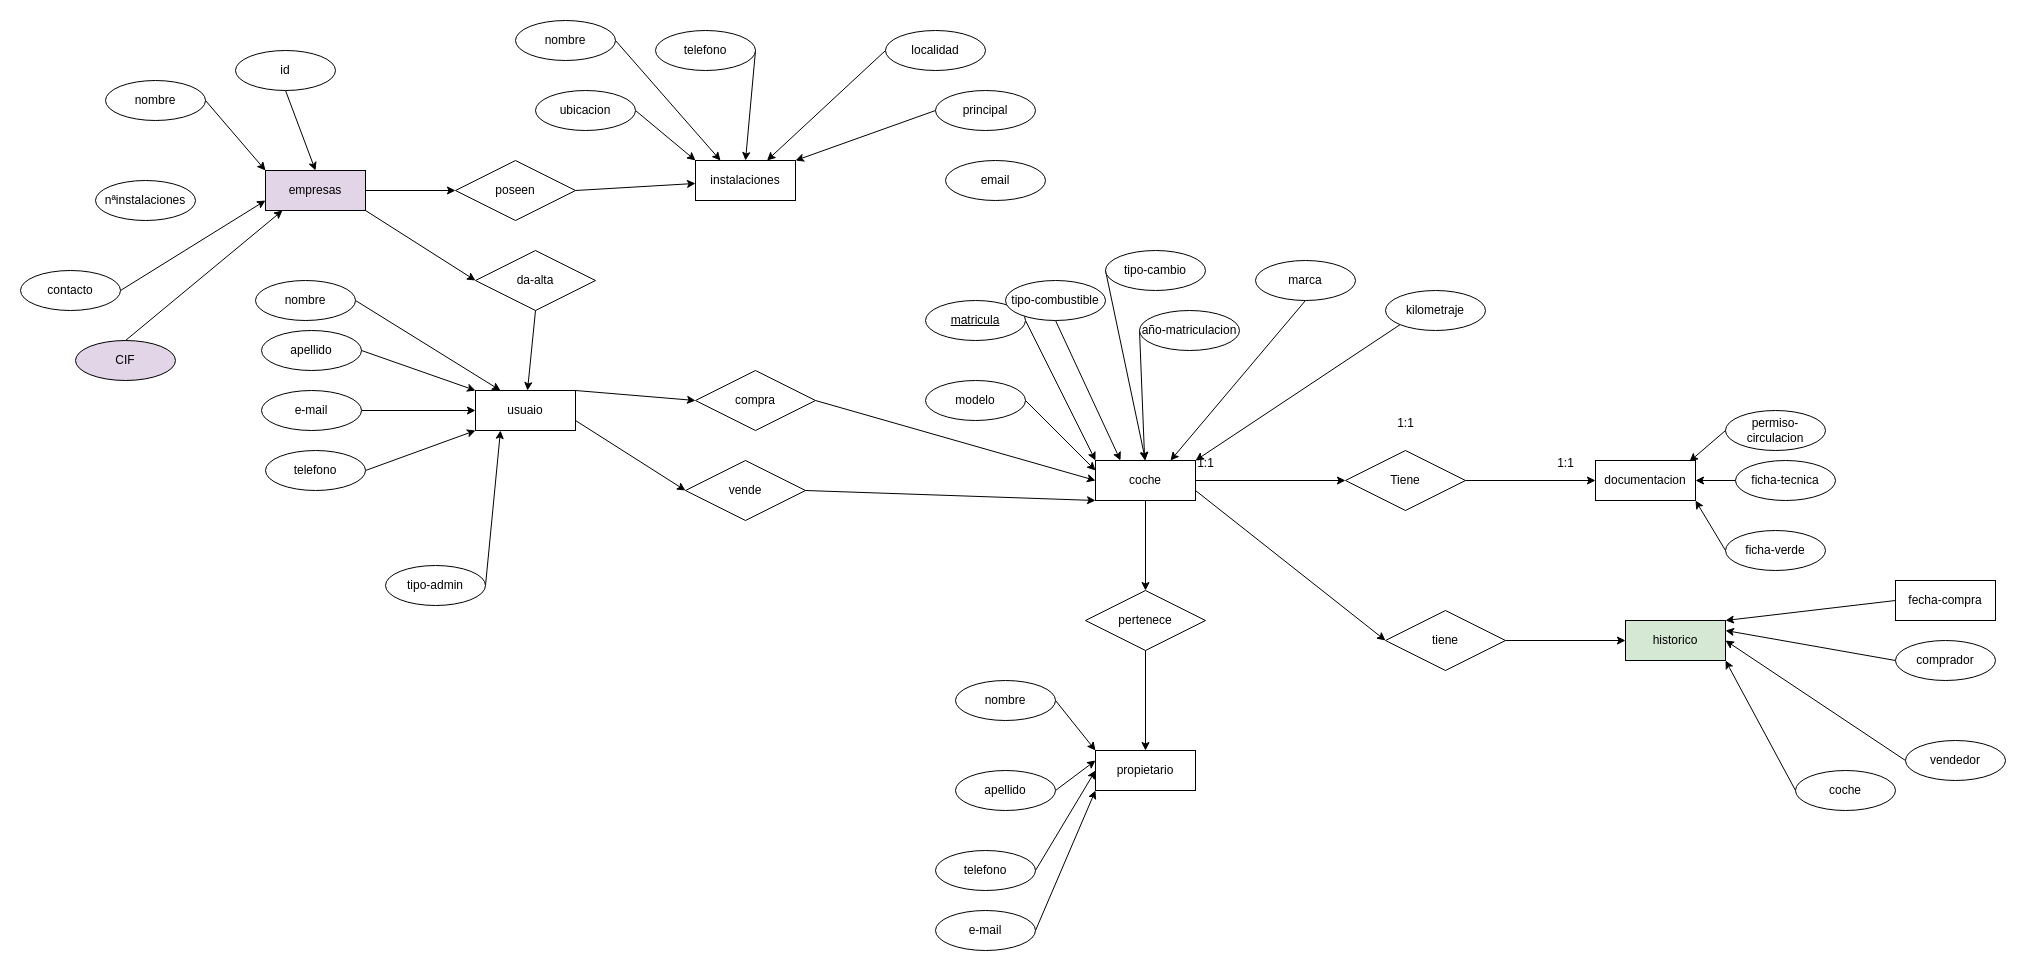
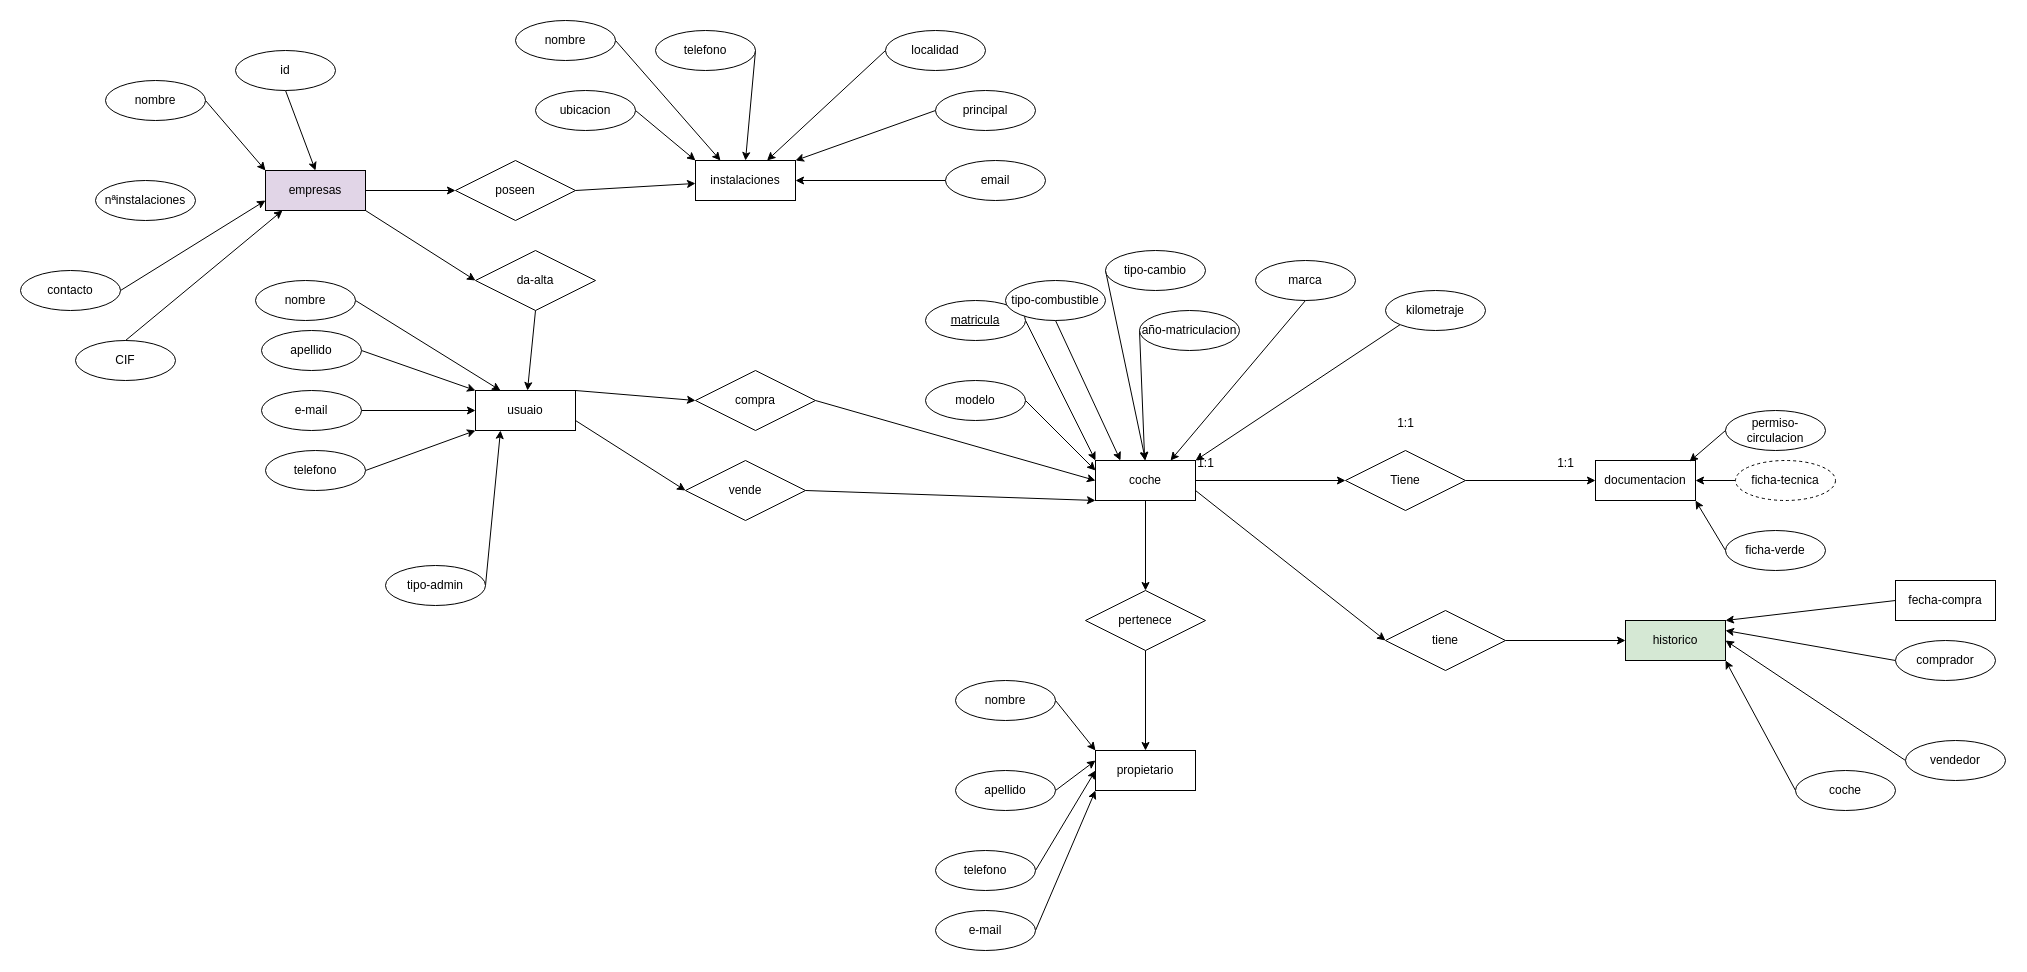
edge "email" -> "instalaciones": added
node "CIF": fillcolor #e1d5e7 -> #ffffff
node "ficha-tecnica": style solid -> dashed
